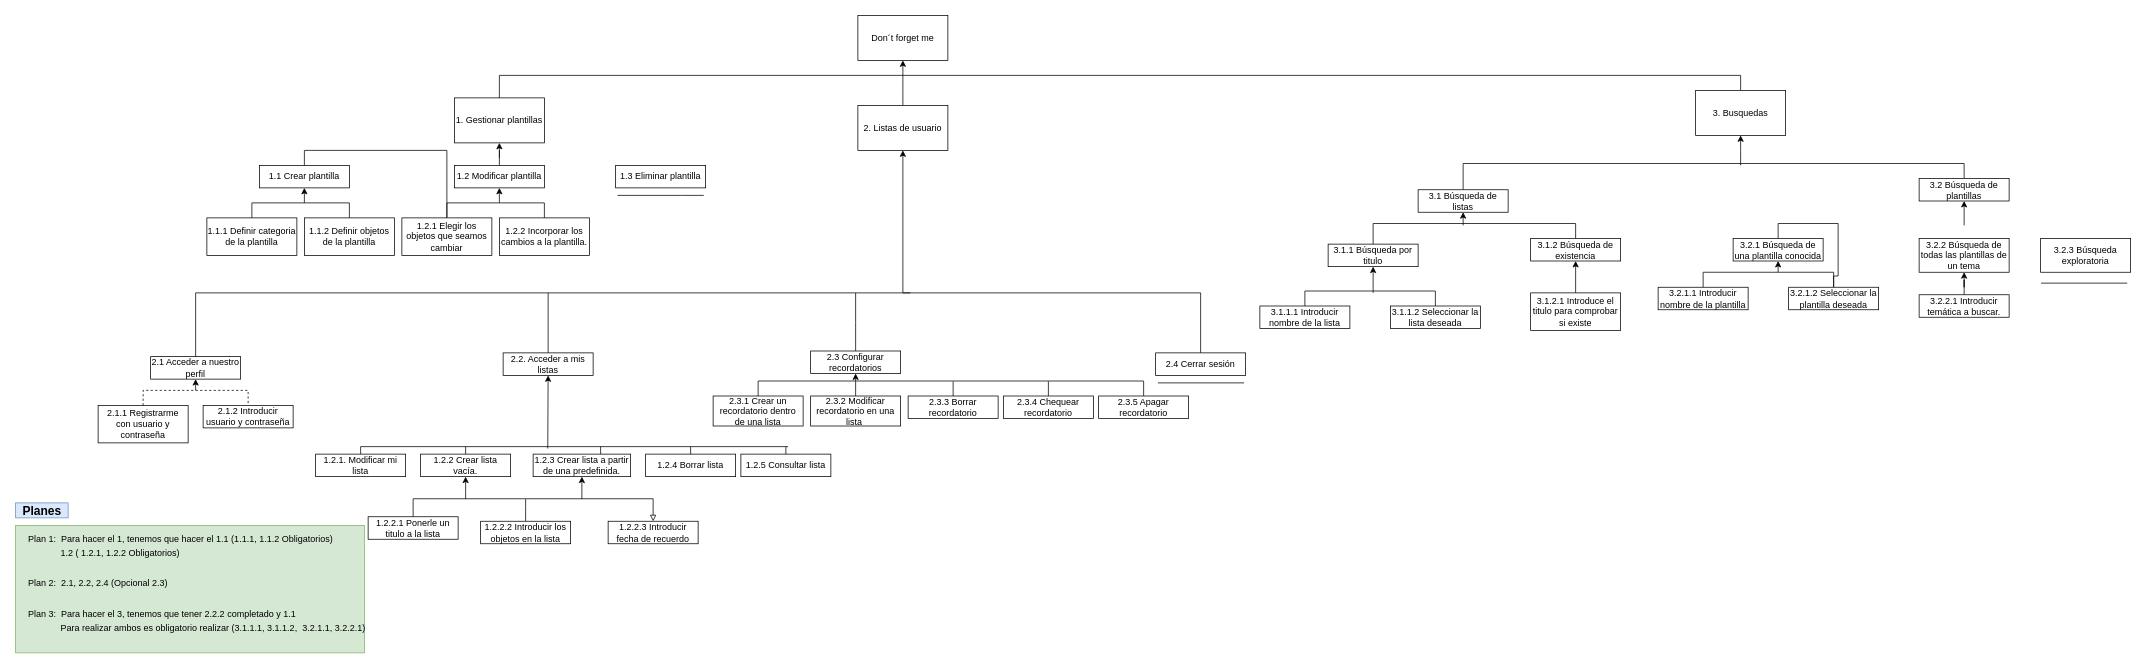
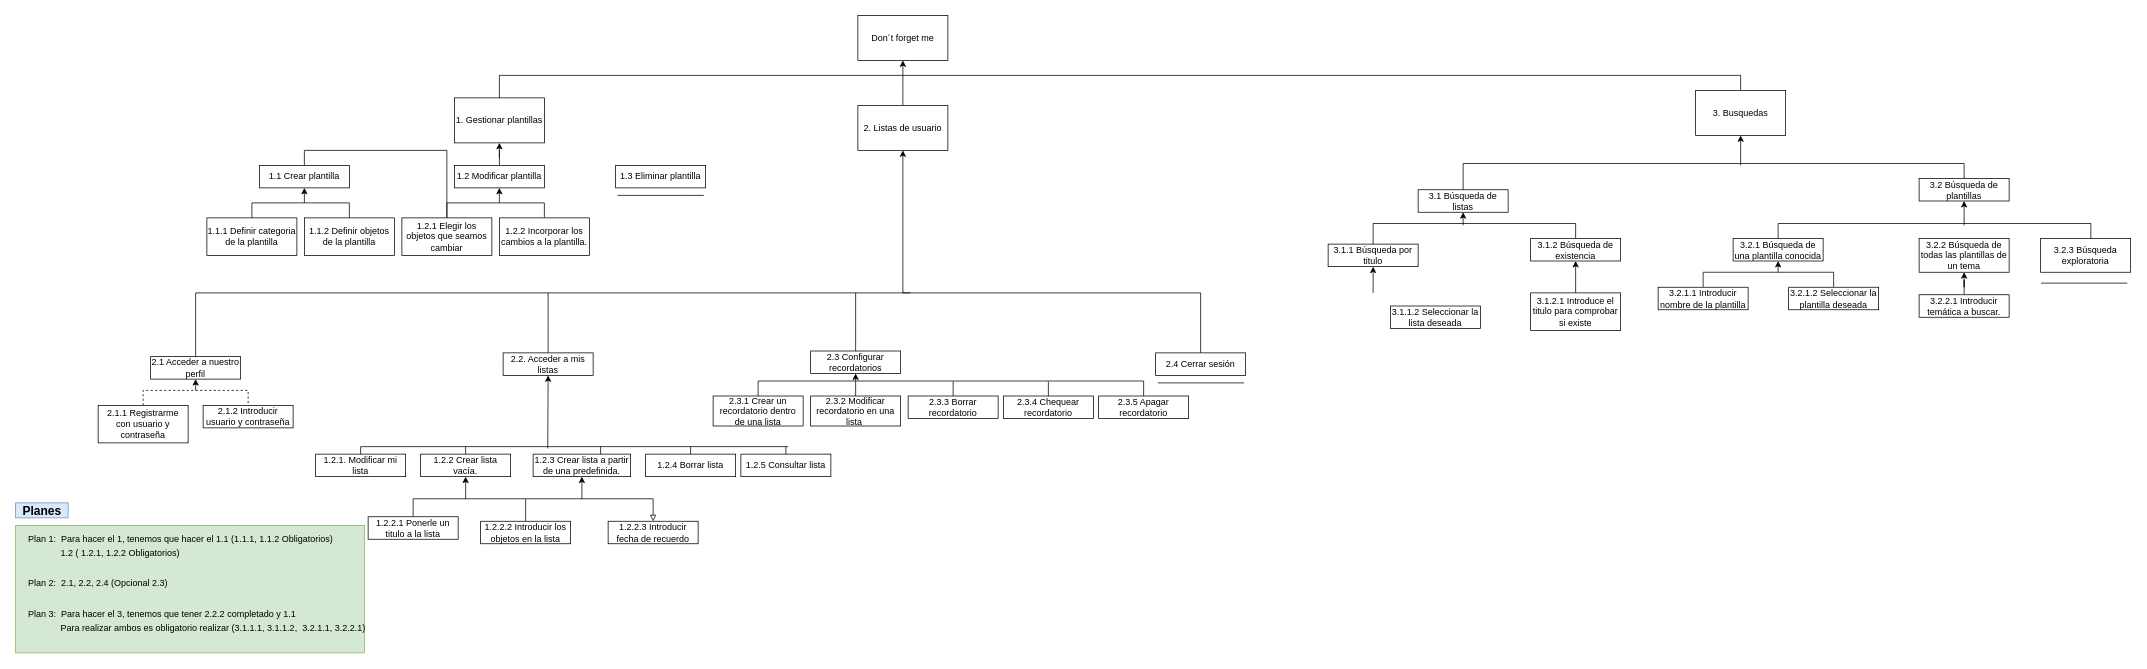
edge "3.2.1 Búsqueda de una plantilla conocida" -- "3.2.1.2 Seleccionar la plantilla deseada": now "3.2.1 Búsqueda de una plantilla conocida" -- "3.2.3 Búsqueda exploratoria"
edge "3.1.1.1 Introducir nombre de la lista" -- "3.1.1.2 Seleccionar la lista deseada": removed
node "3.1.1.1 Introducir nombre de la lista": removed
